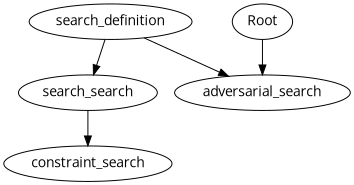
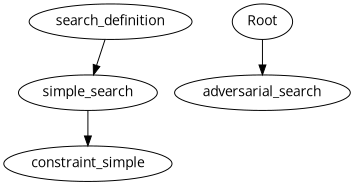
edge "search_definition" -> "adversarial_search": removed
node "search_search": label "search_search" -> "simple_search"
node "constraint_search": label "constraint_search" -> "constraint_simple"
